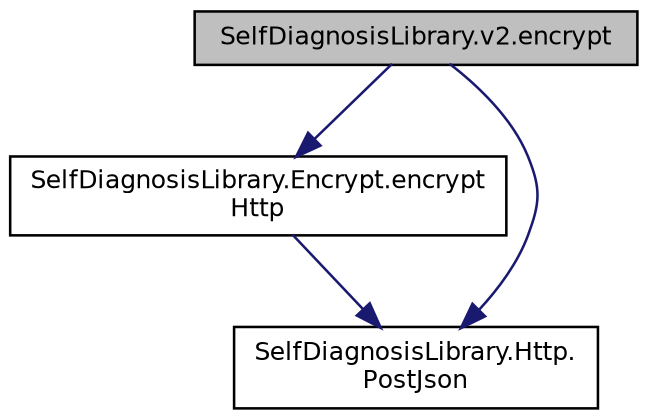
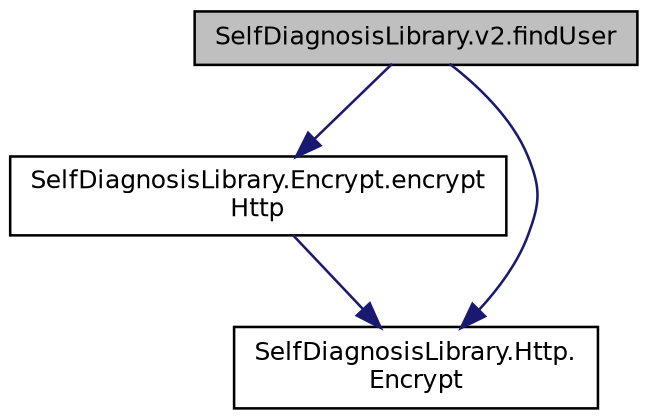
node "SelfDiagnosisLibrary.v2.encrypt": label "SelfDiagnosisLibrary.v2.encrypt" -> "SelfDiagnosisLibrary.v2.findUser"
node "SelfDiagnosisLibrary.Http. PostJson": label "SelfDiagnosisLibrary.Http. PostJson" -> "SelfDiagnosisLibrary.Http. Encrypt"
